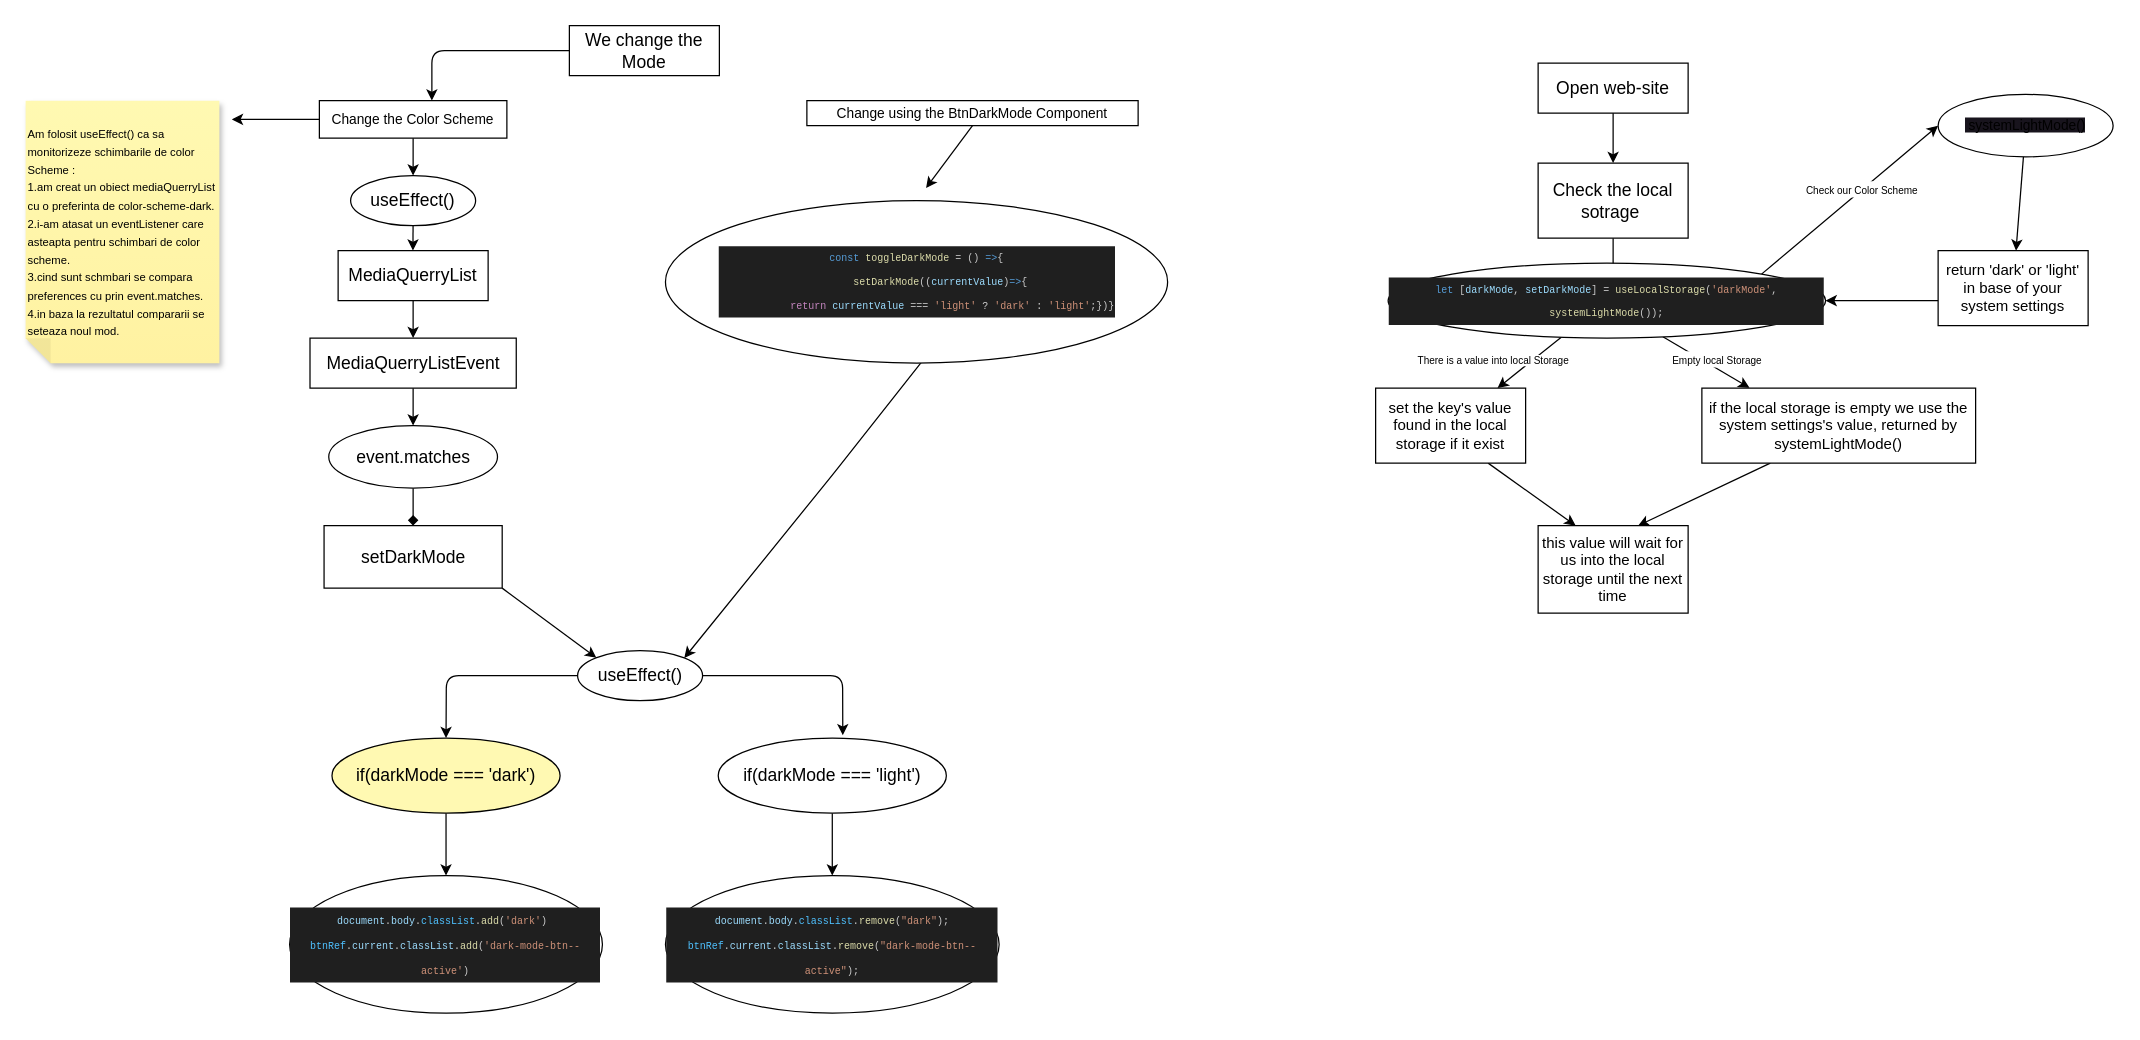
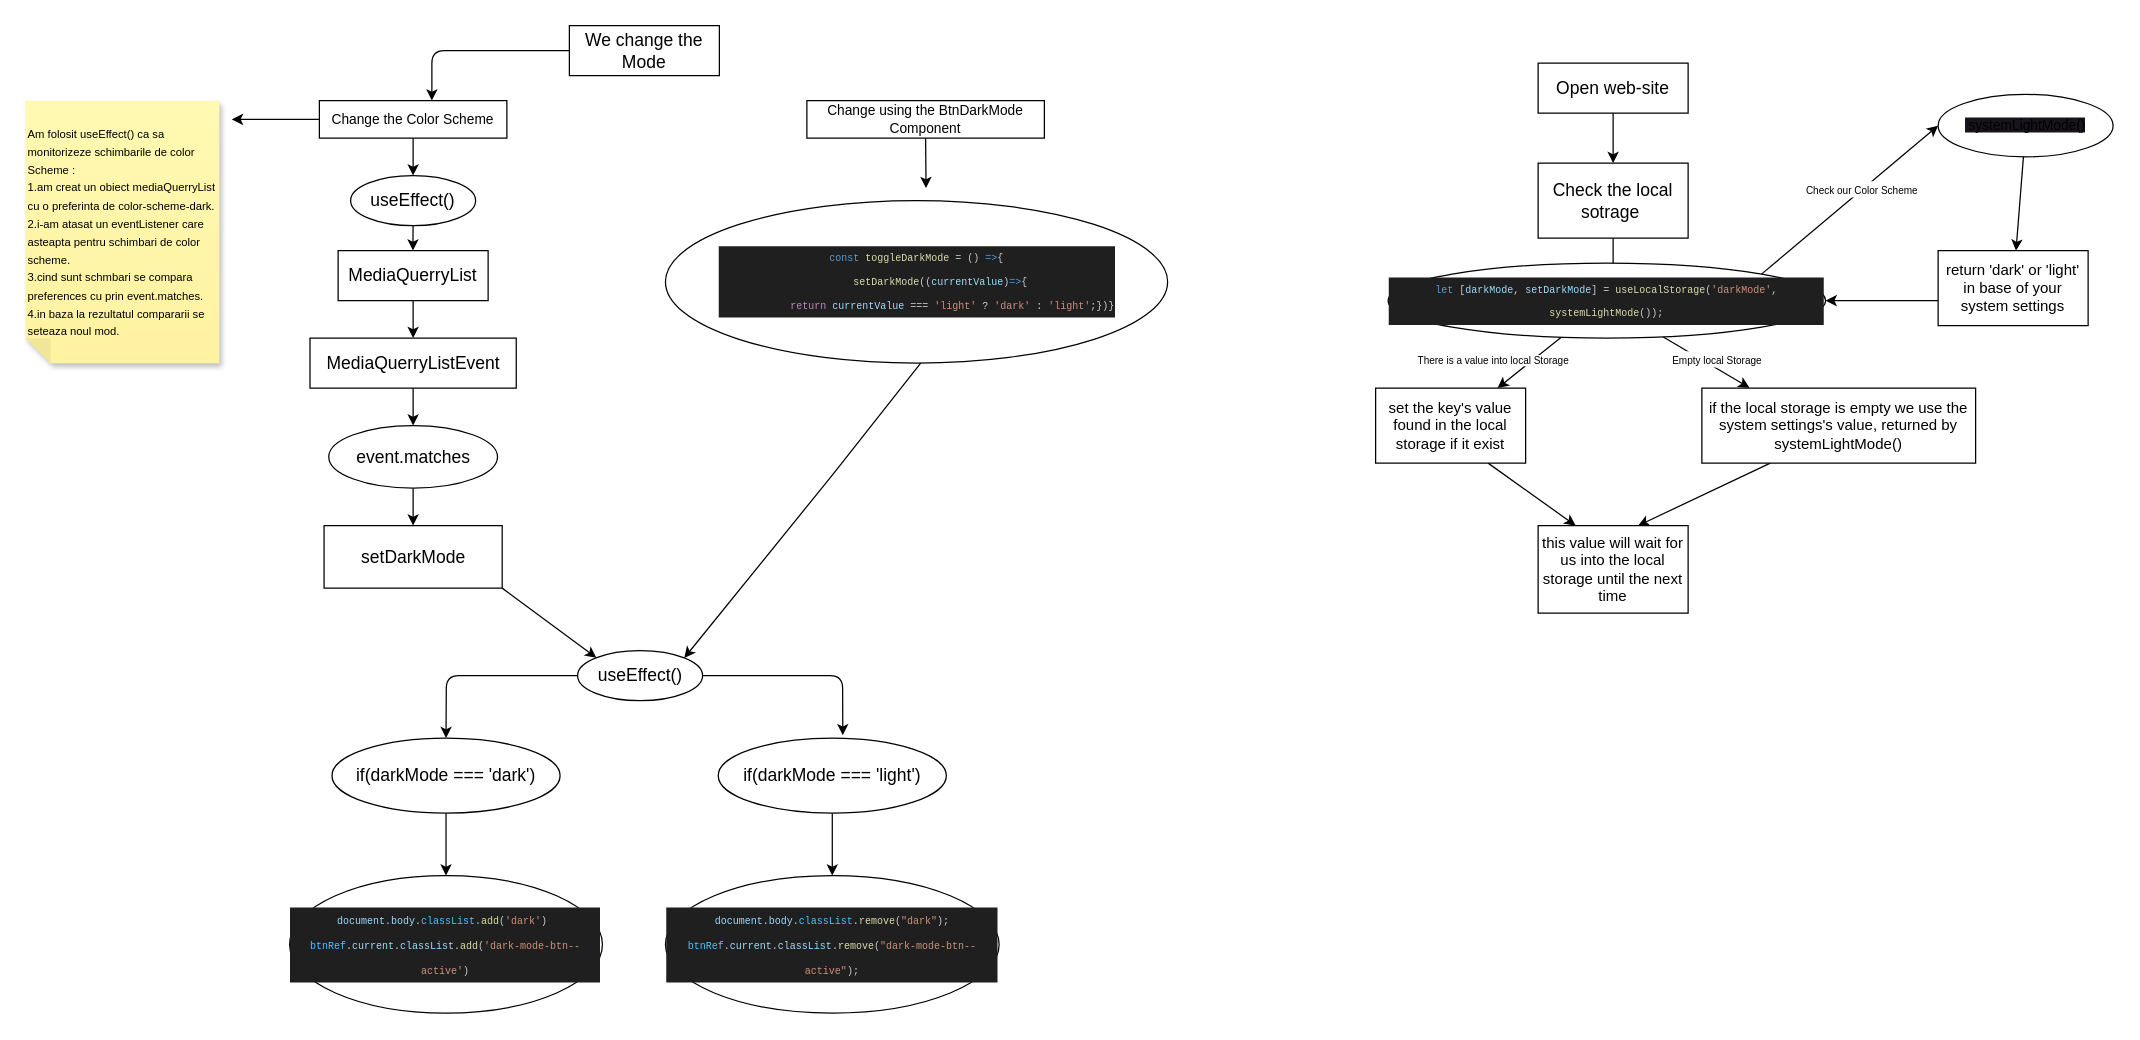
node "Change using the BtnDarkMode Component": size 331x25 -> 238x38
edge "event.matches" -> "setDarkMode": arrowhead diamond -> classic
node "if(darkMode === 'dark')": fillcolor #fff9b2 -> #ffffff
